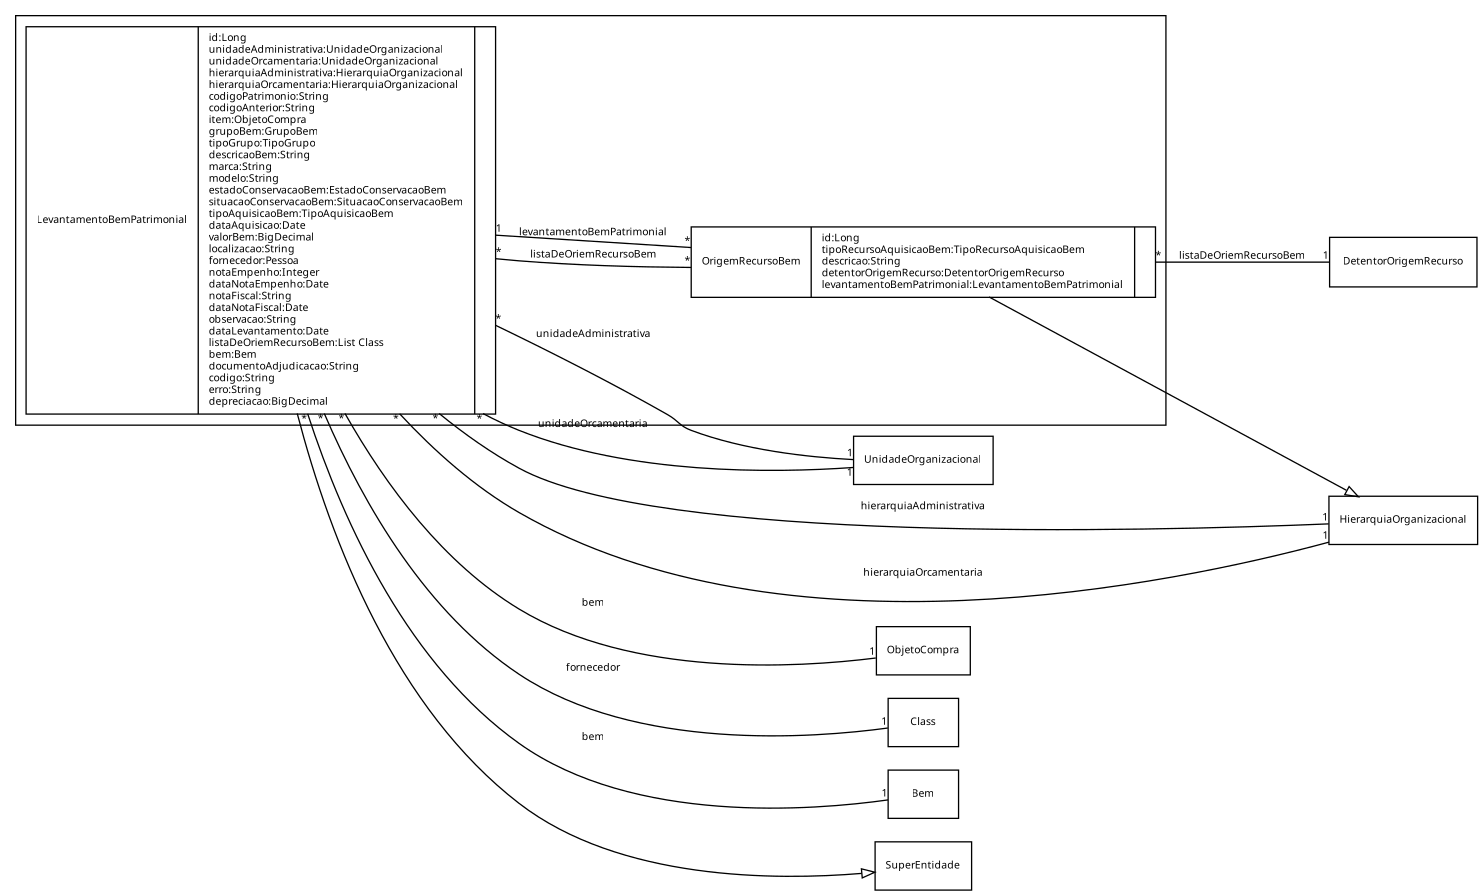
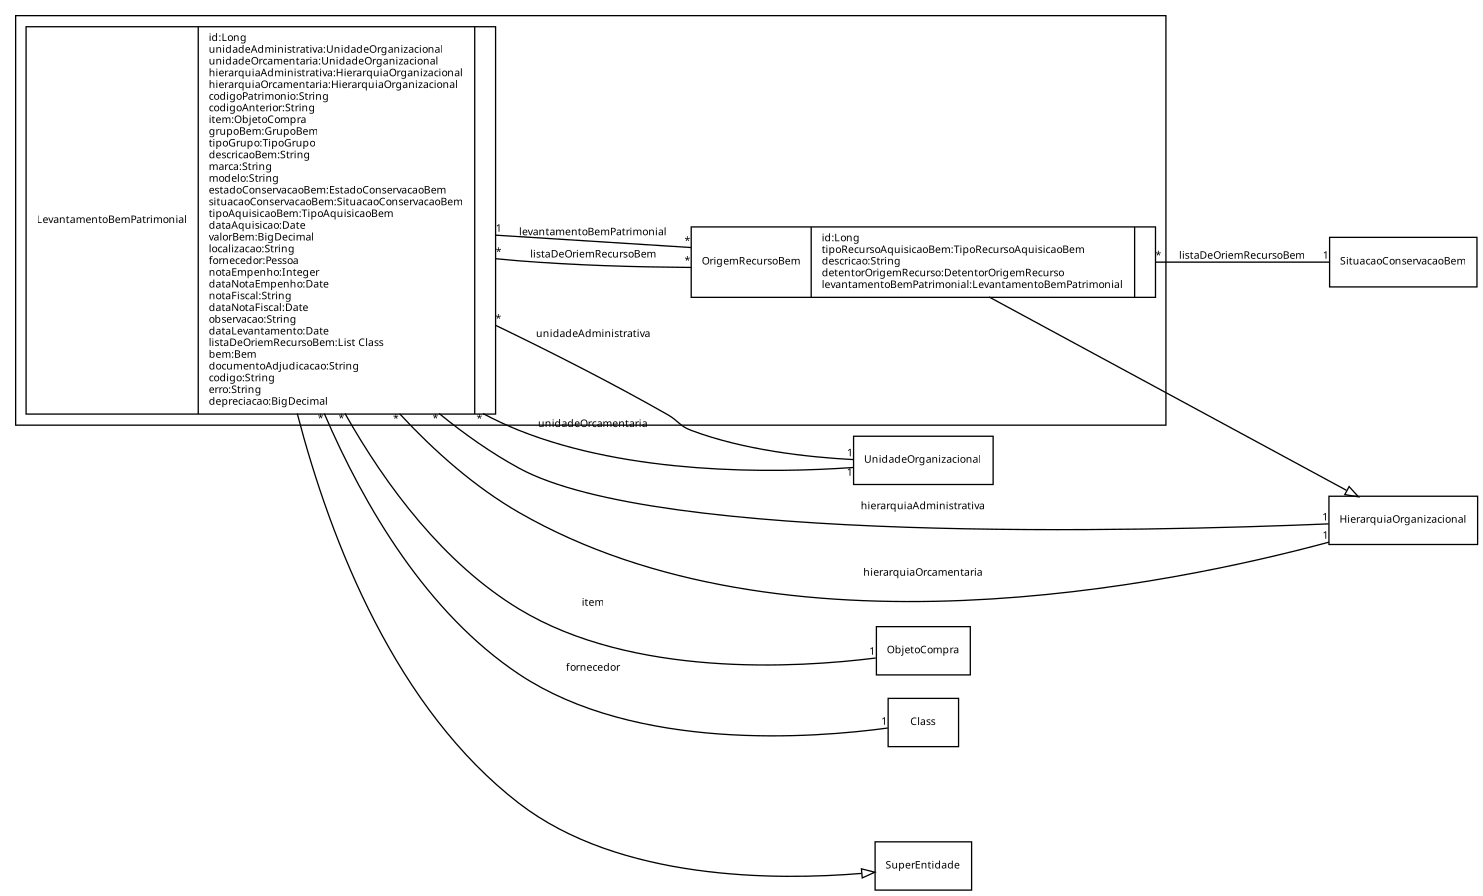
node "DetentorOrigemRecurso": label "DetentorOrigemRecurso" -> "SituacaoConservacaoBem"
edge "LevantamentoBemPatrimonial" -- "ObjetoCompra": label "bem" -> "item"
node "Bem": removed
